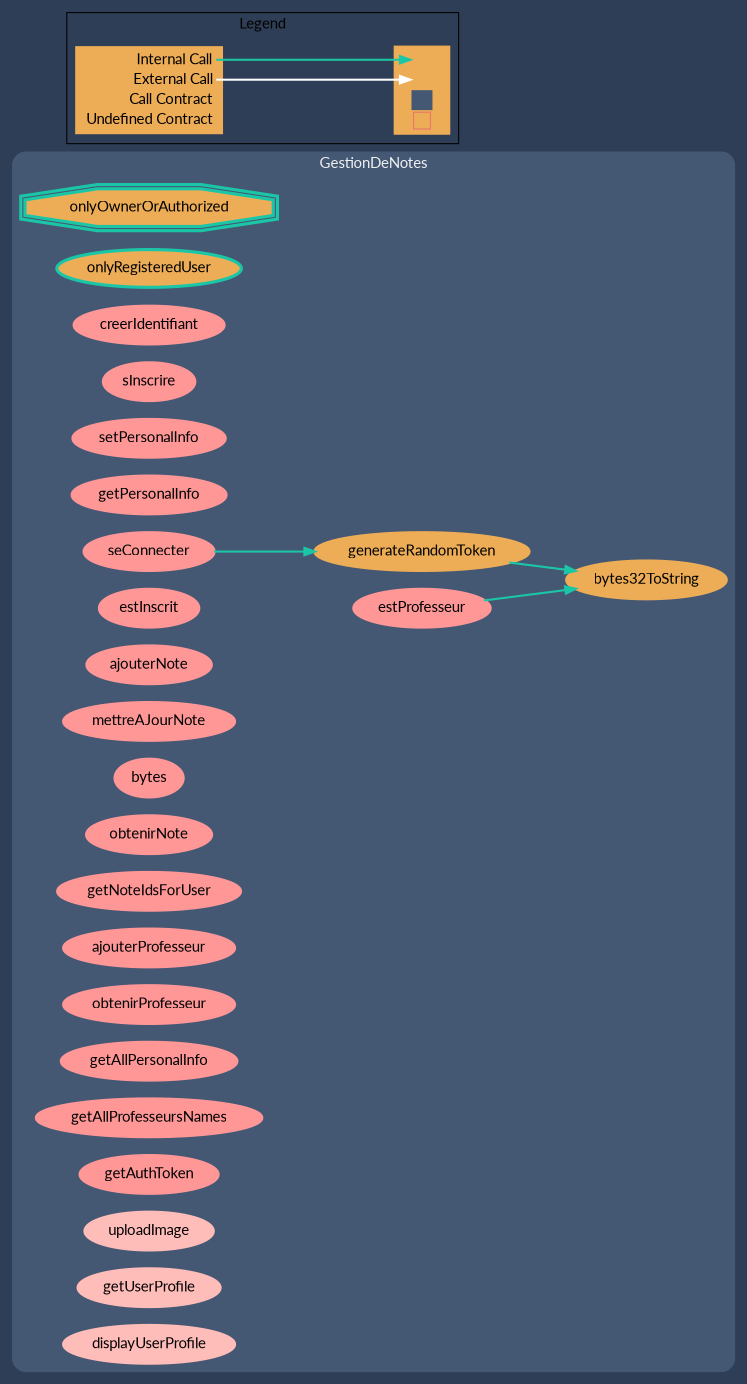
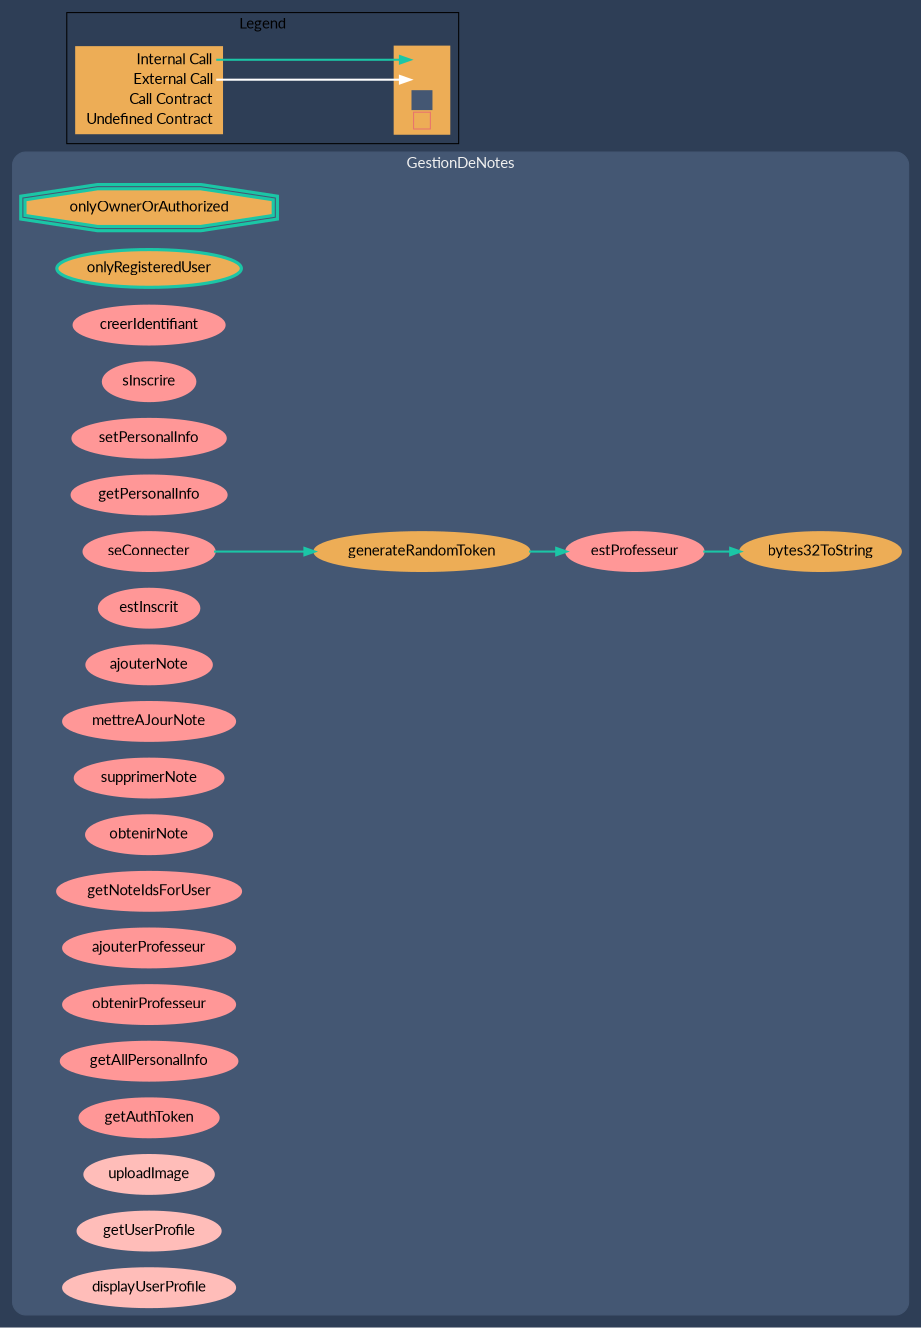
edge "generateRandomToken" -> "bytes32ToString": now "generateRandomToken" -> "estProfesseur"
node "bytes": label "bytes" -> "supprimerNote"
node "getAllProfesseursNames": removed
